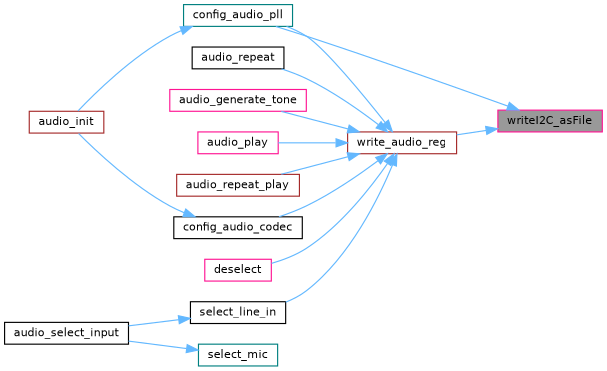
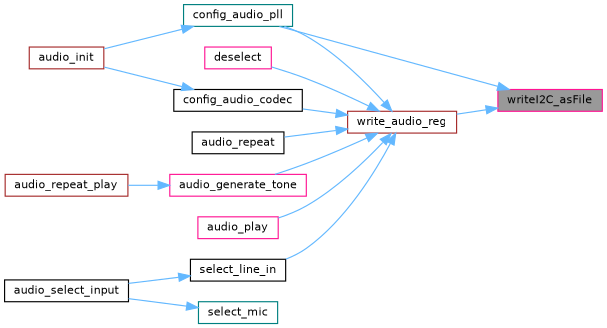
edge "audio_repeat_play" -> "write_audio_reg": now "audio_repeat_play" -> "audio_generate_tone"
